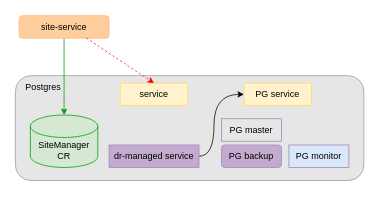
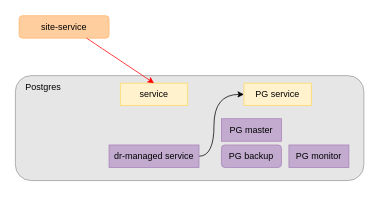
edge "site-service" -> "service": style dashed -> solid
edge "site-service" -> "SiteManager CR": removed
node "PG master": fillcolor #e6e6e6 -> #c3abd0
node "SiteManager CR": removed
node "PG monitor": fillcolor #dae8fc -> #c3abd0
